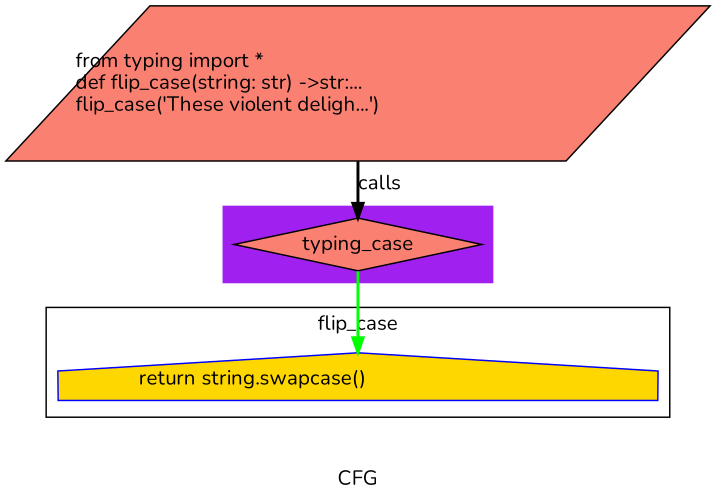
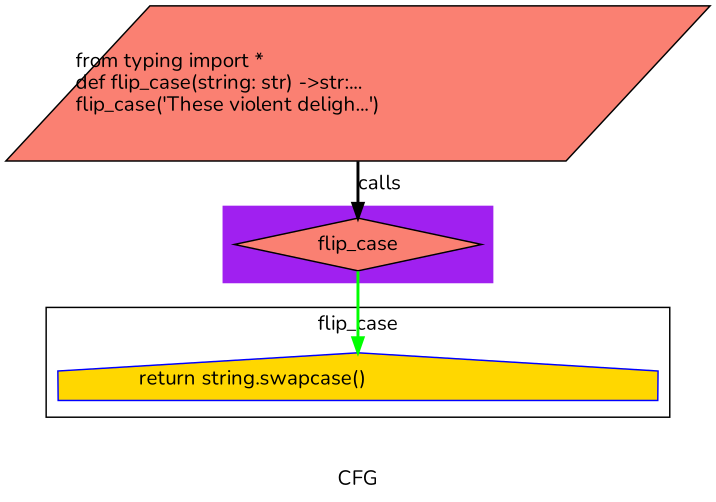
node "typing_case": label "typing_case" -> "flip_case"
